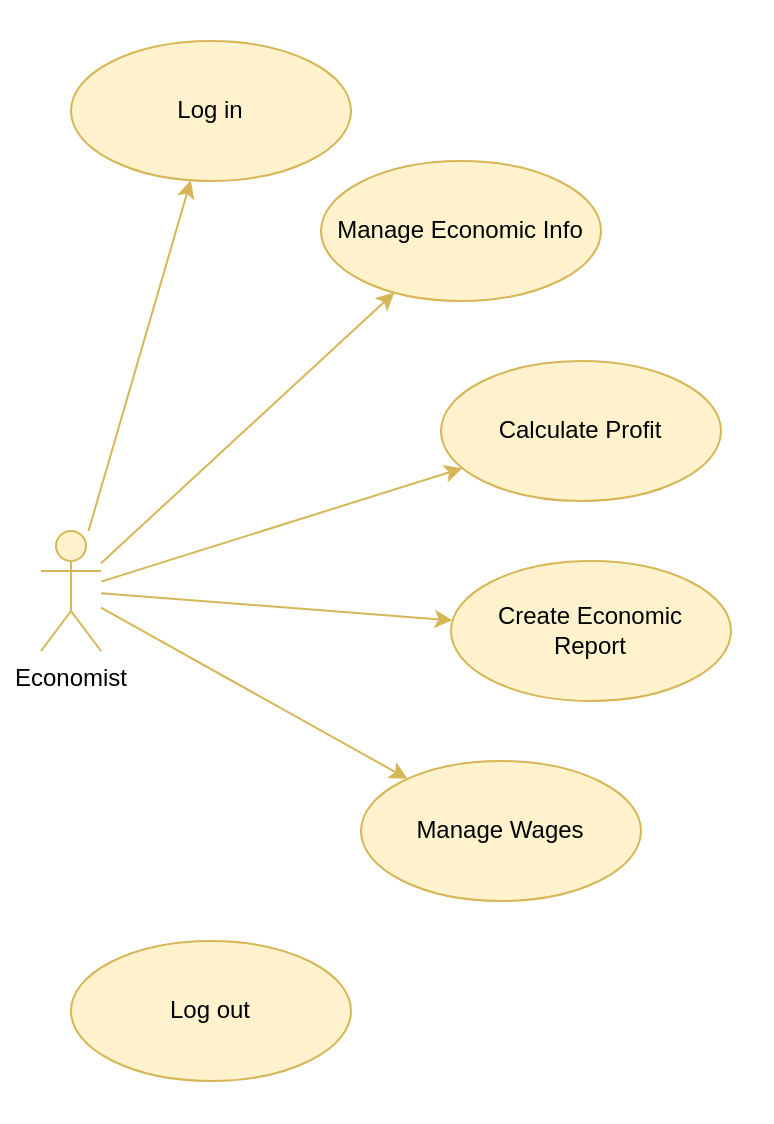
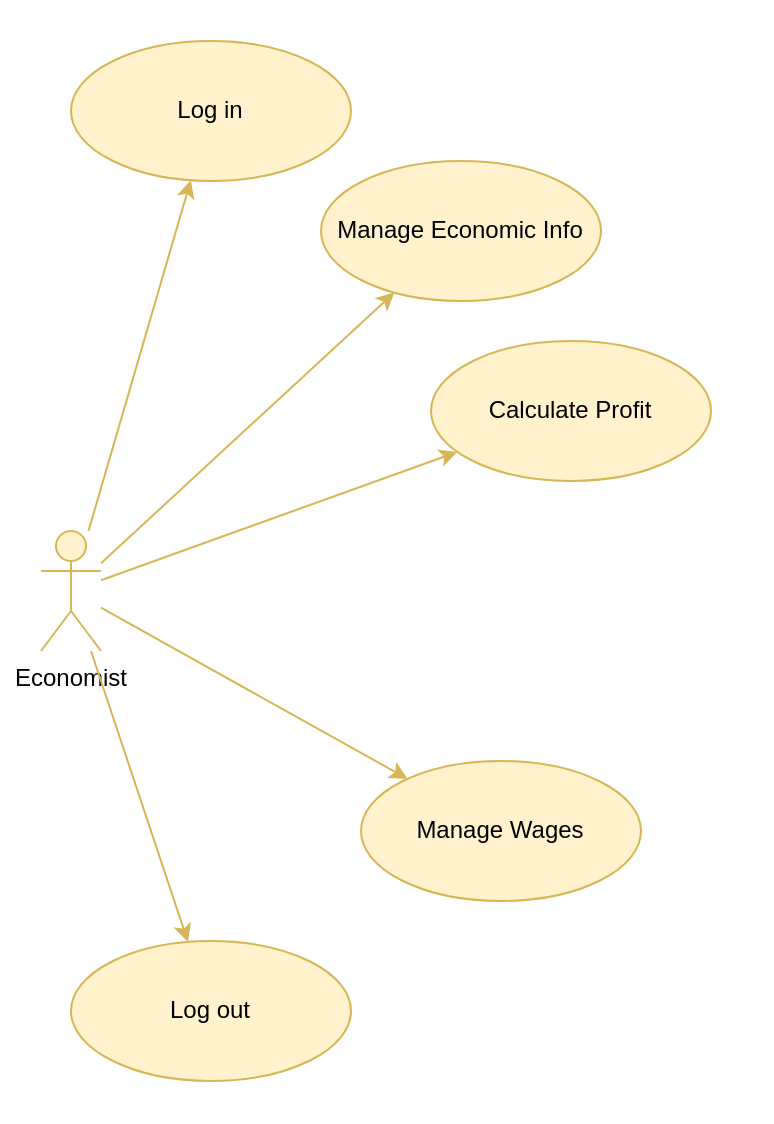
node "Calculate Profit": moved (581, 431) -> (571, 411)
edge "Economist" -> "Create Economic Report": removed
node "Create Economic Report": removed
edge "Economist" -> "Log out": added
